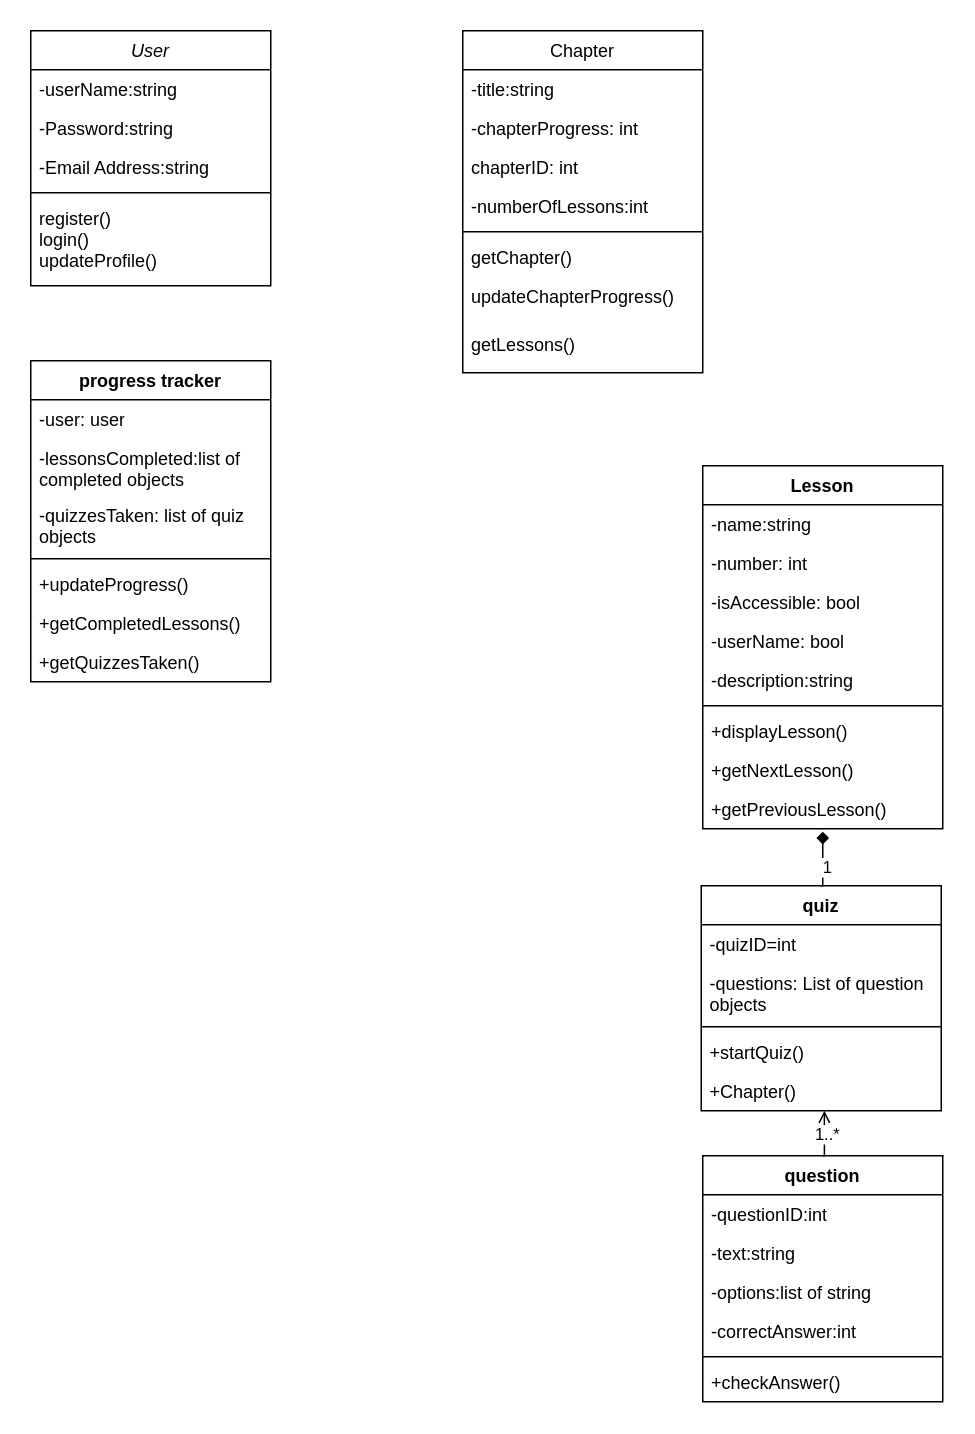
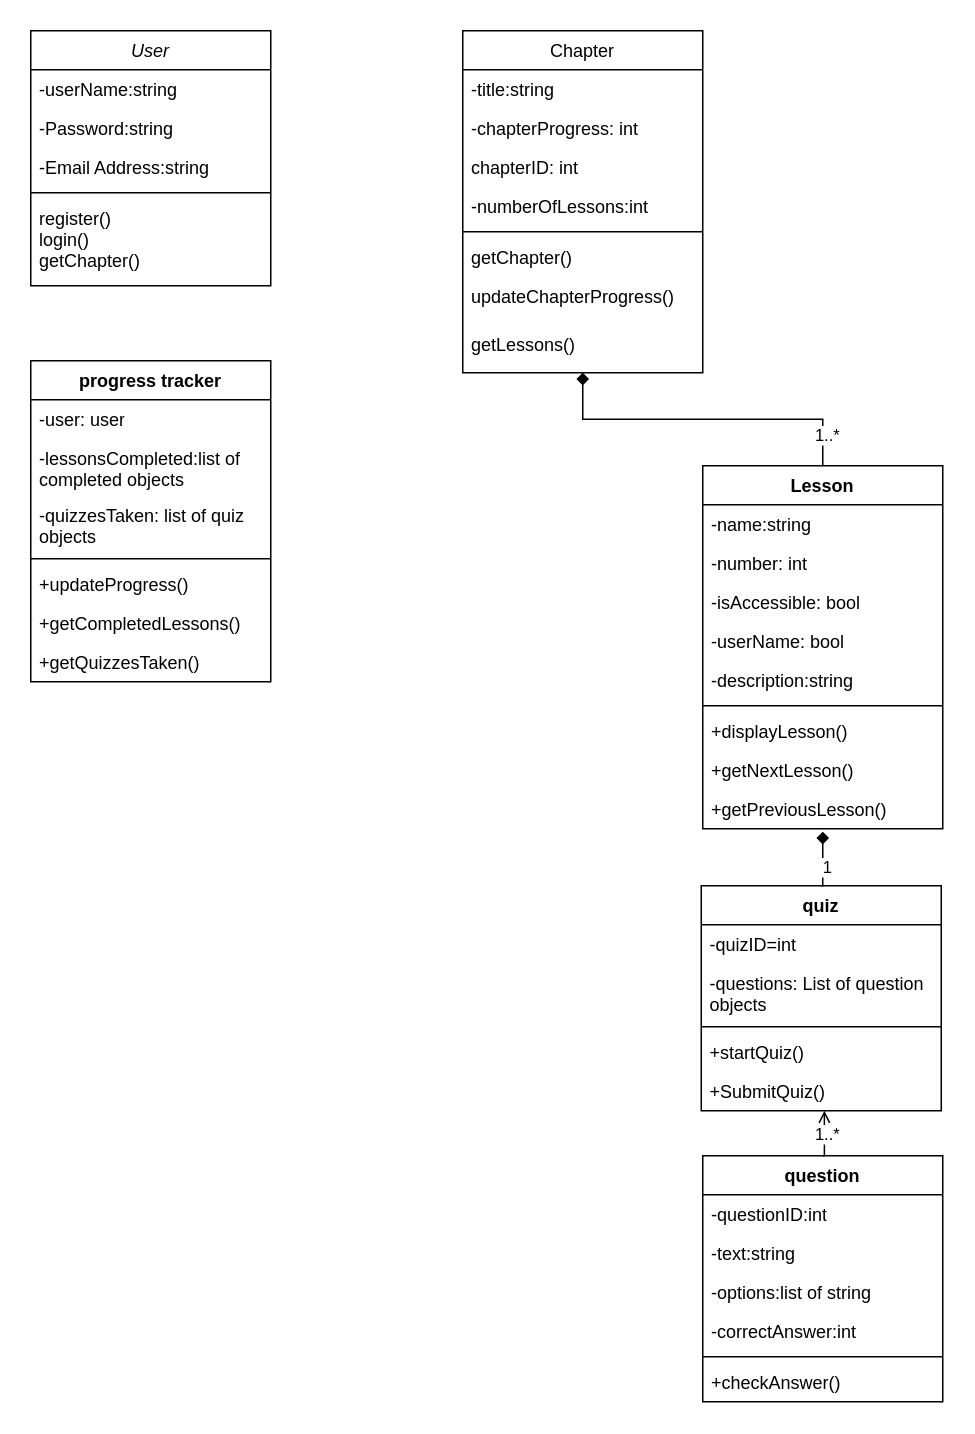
node "register() login() updateProfile()": label "register() login() updateProfile()" -> "register() login() getChapter()"
edge "Lesson" -> "Chapter": added, label "1..*"
node "+Chapter()": label "+Chapter()" -> "+SubmitQuiz()"
